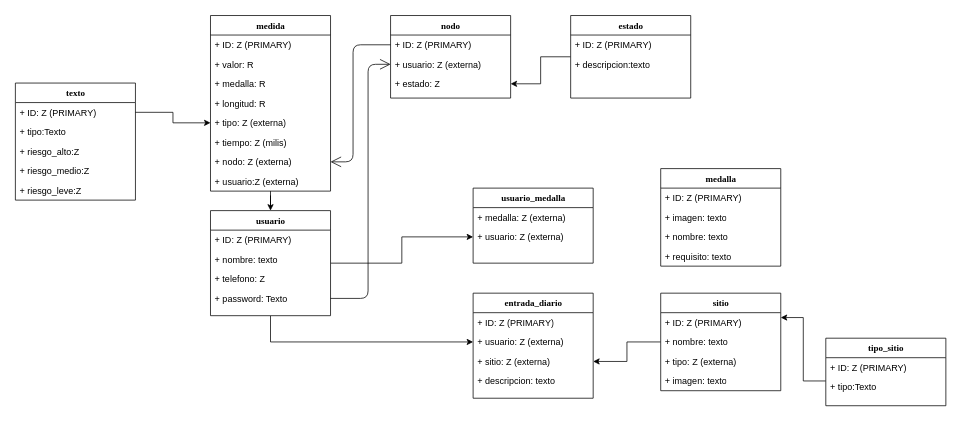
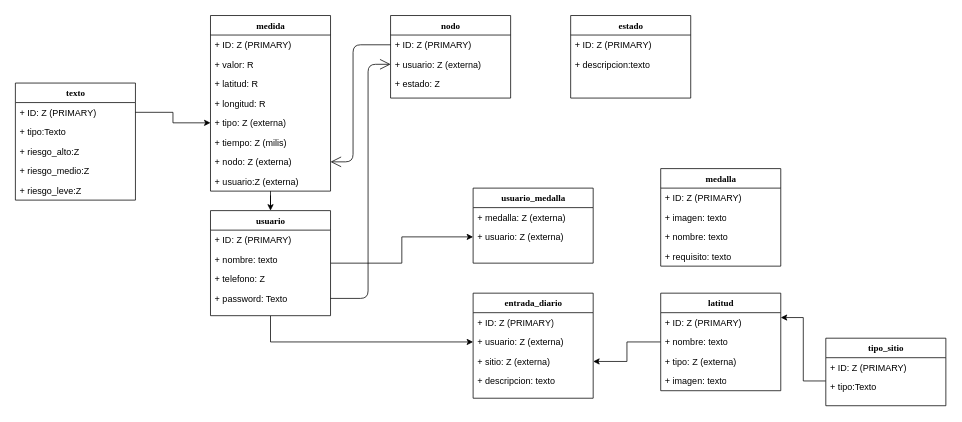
edge "estado" -> "+ estado: Z": removed
node "+ medalla: R": label "+ medalla: R" -> "+ latitud: R"
node "sitio": label "sitio" -> "latitud"
